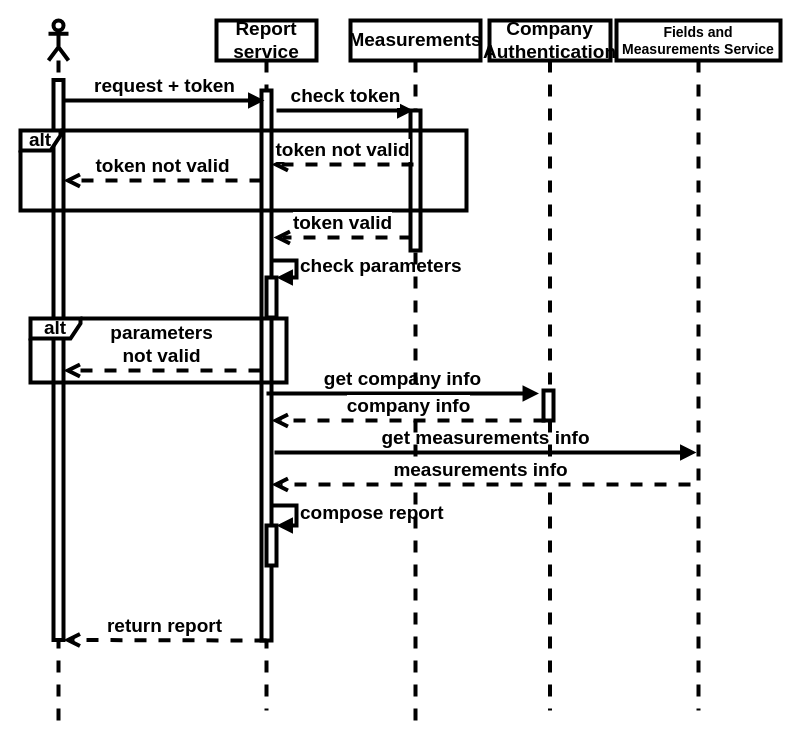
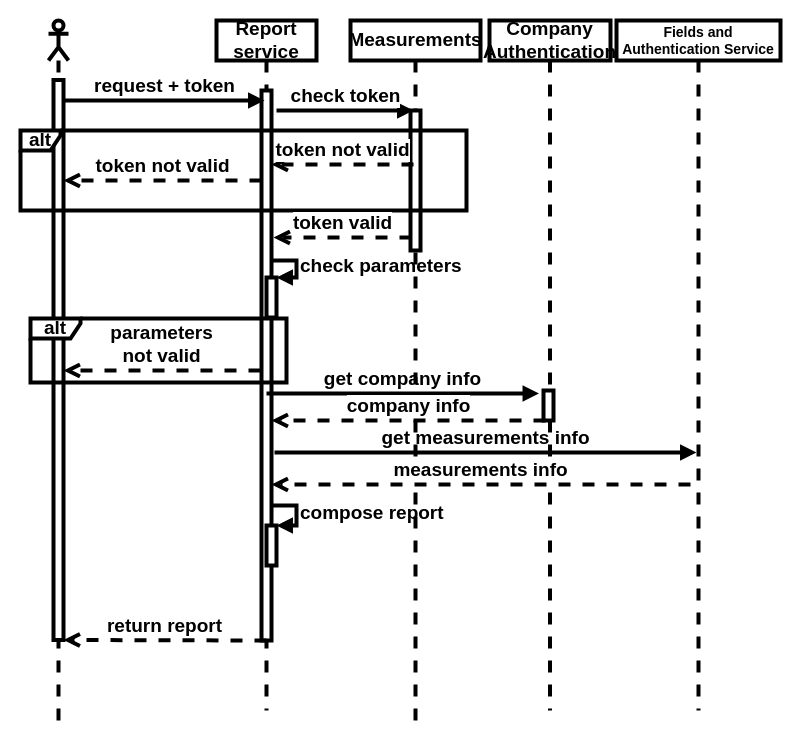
node "Fields and Measurements Service": label "Fields and Measurements Service" -> "Fields and Authentication Service"
